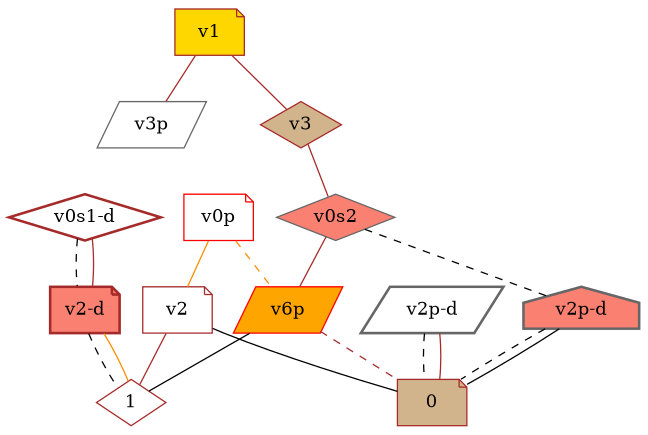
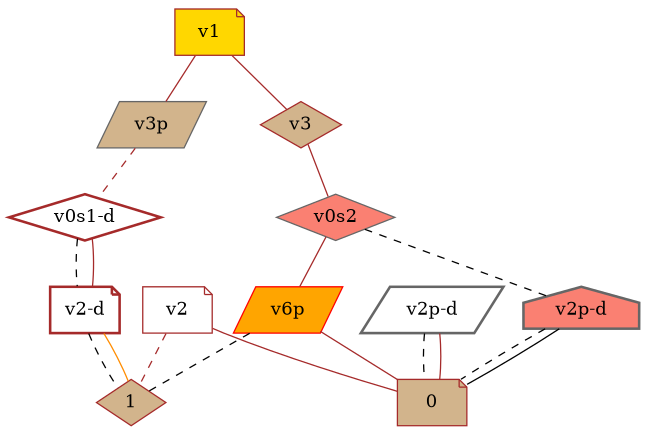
node "v3p": fillcolor white -> tan
edge "v3p" -- "v0s1-d": added
node "v0p": removed
node "v2-d": fillcolor salmon -> white
edge "v6p" -- "0": style dashed -> solid
edge "v2" -- "1": style solid -> dashed
edge "v6p" -- "1": style solid -> dashed
edge "v2" -- "0": color black -> brown
node "1": fillcolor white -> tan
